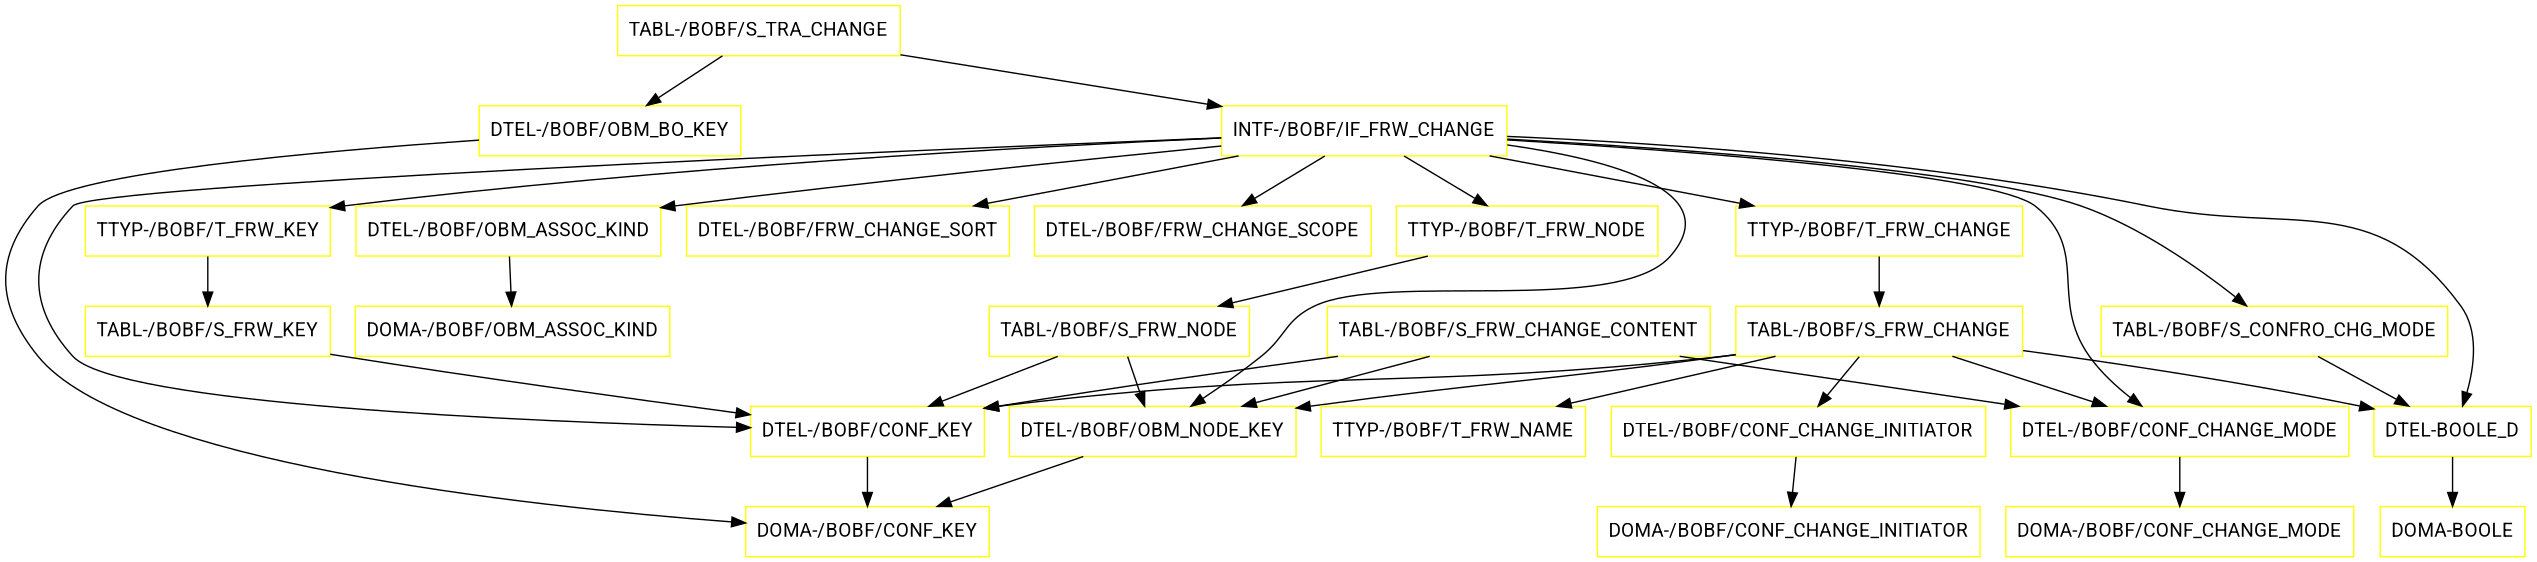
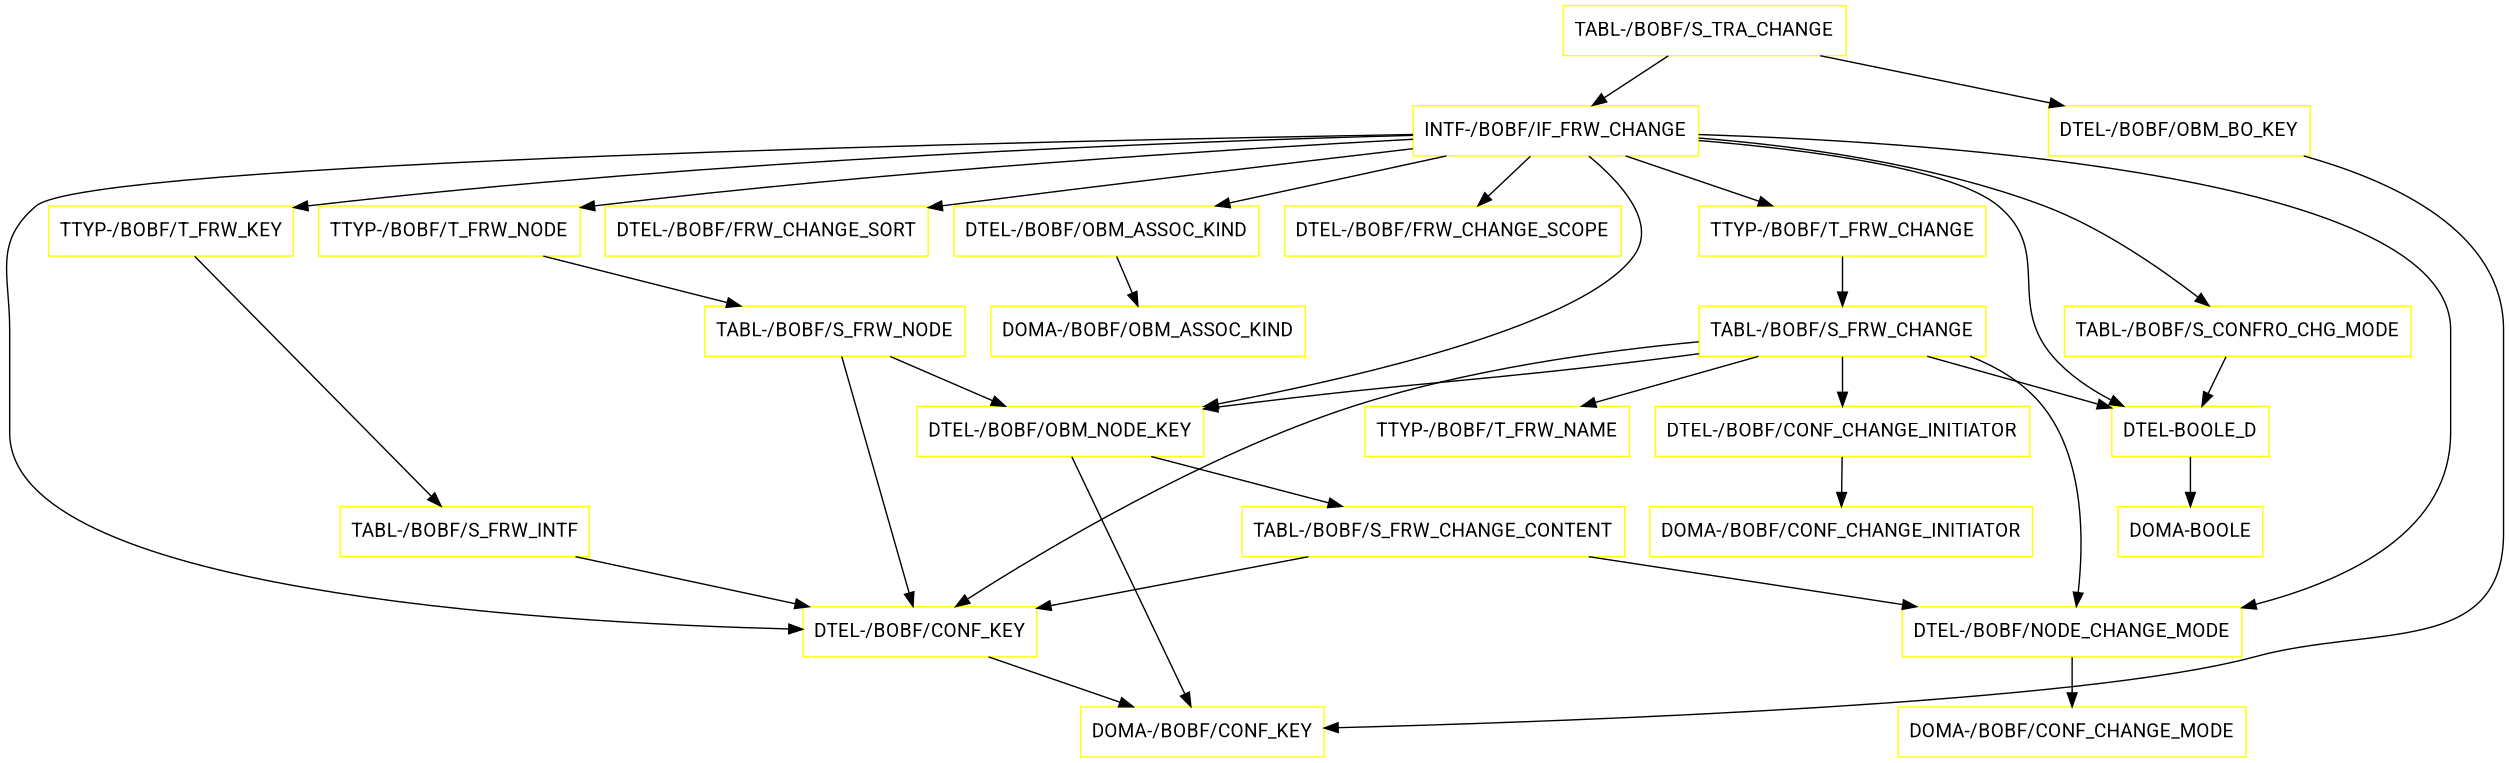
node "TABL-/BOBF/S_FRW_KEY": label "TABL-/BOBF/S_FRW_KEY" -> "TABL-/BOBF/S_FRW_INTF"
edge "TABL-/BOBF/S_FRW_CHANGE_CONTENT" -> "DTEL-/BOBF/OBM_NODE_KEY": reversed
node "DTEL-/BOBF/CONF_CHANGE_MODE": label "DTEL-/BOBF/CONF_CHANGE_MODE" -> "DTEL-/BOBF/NODE_CHANGE_MODE"
